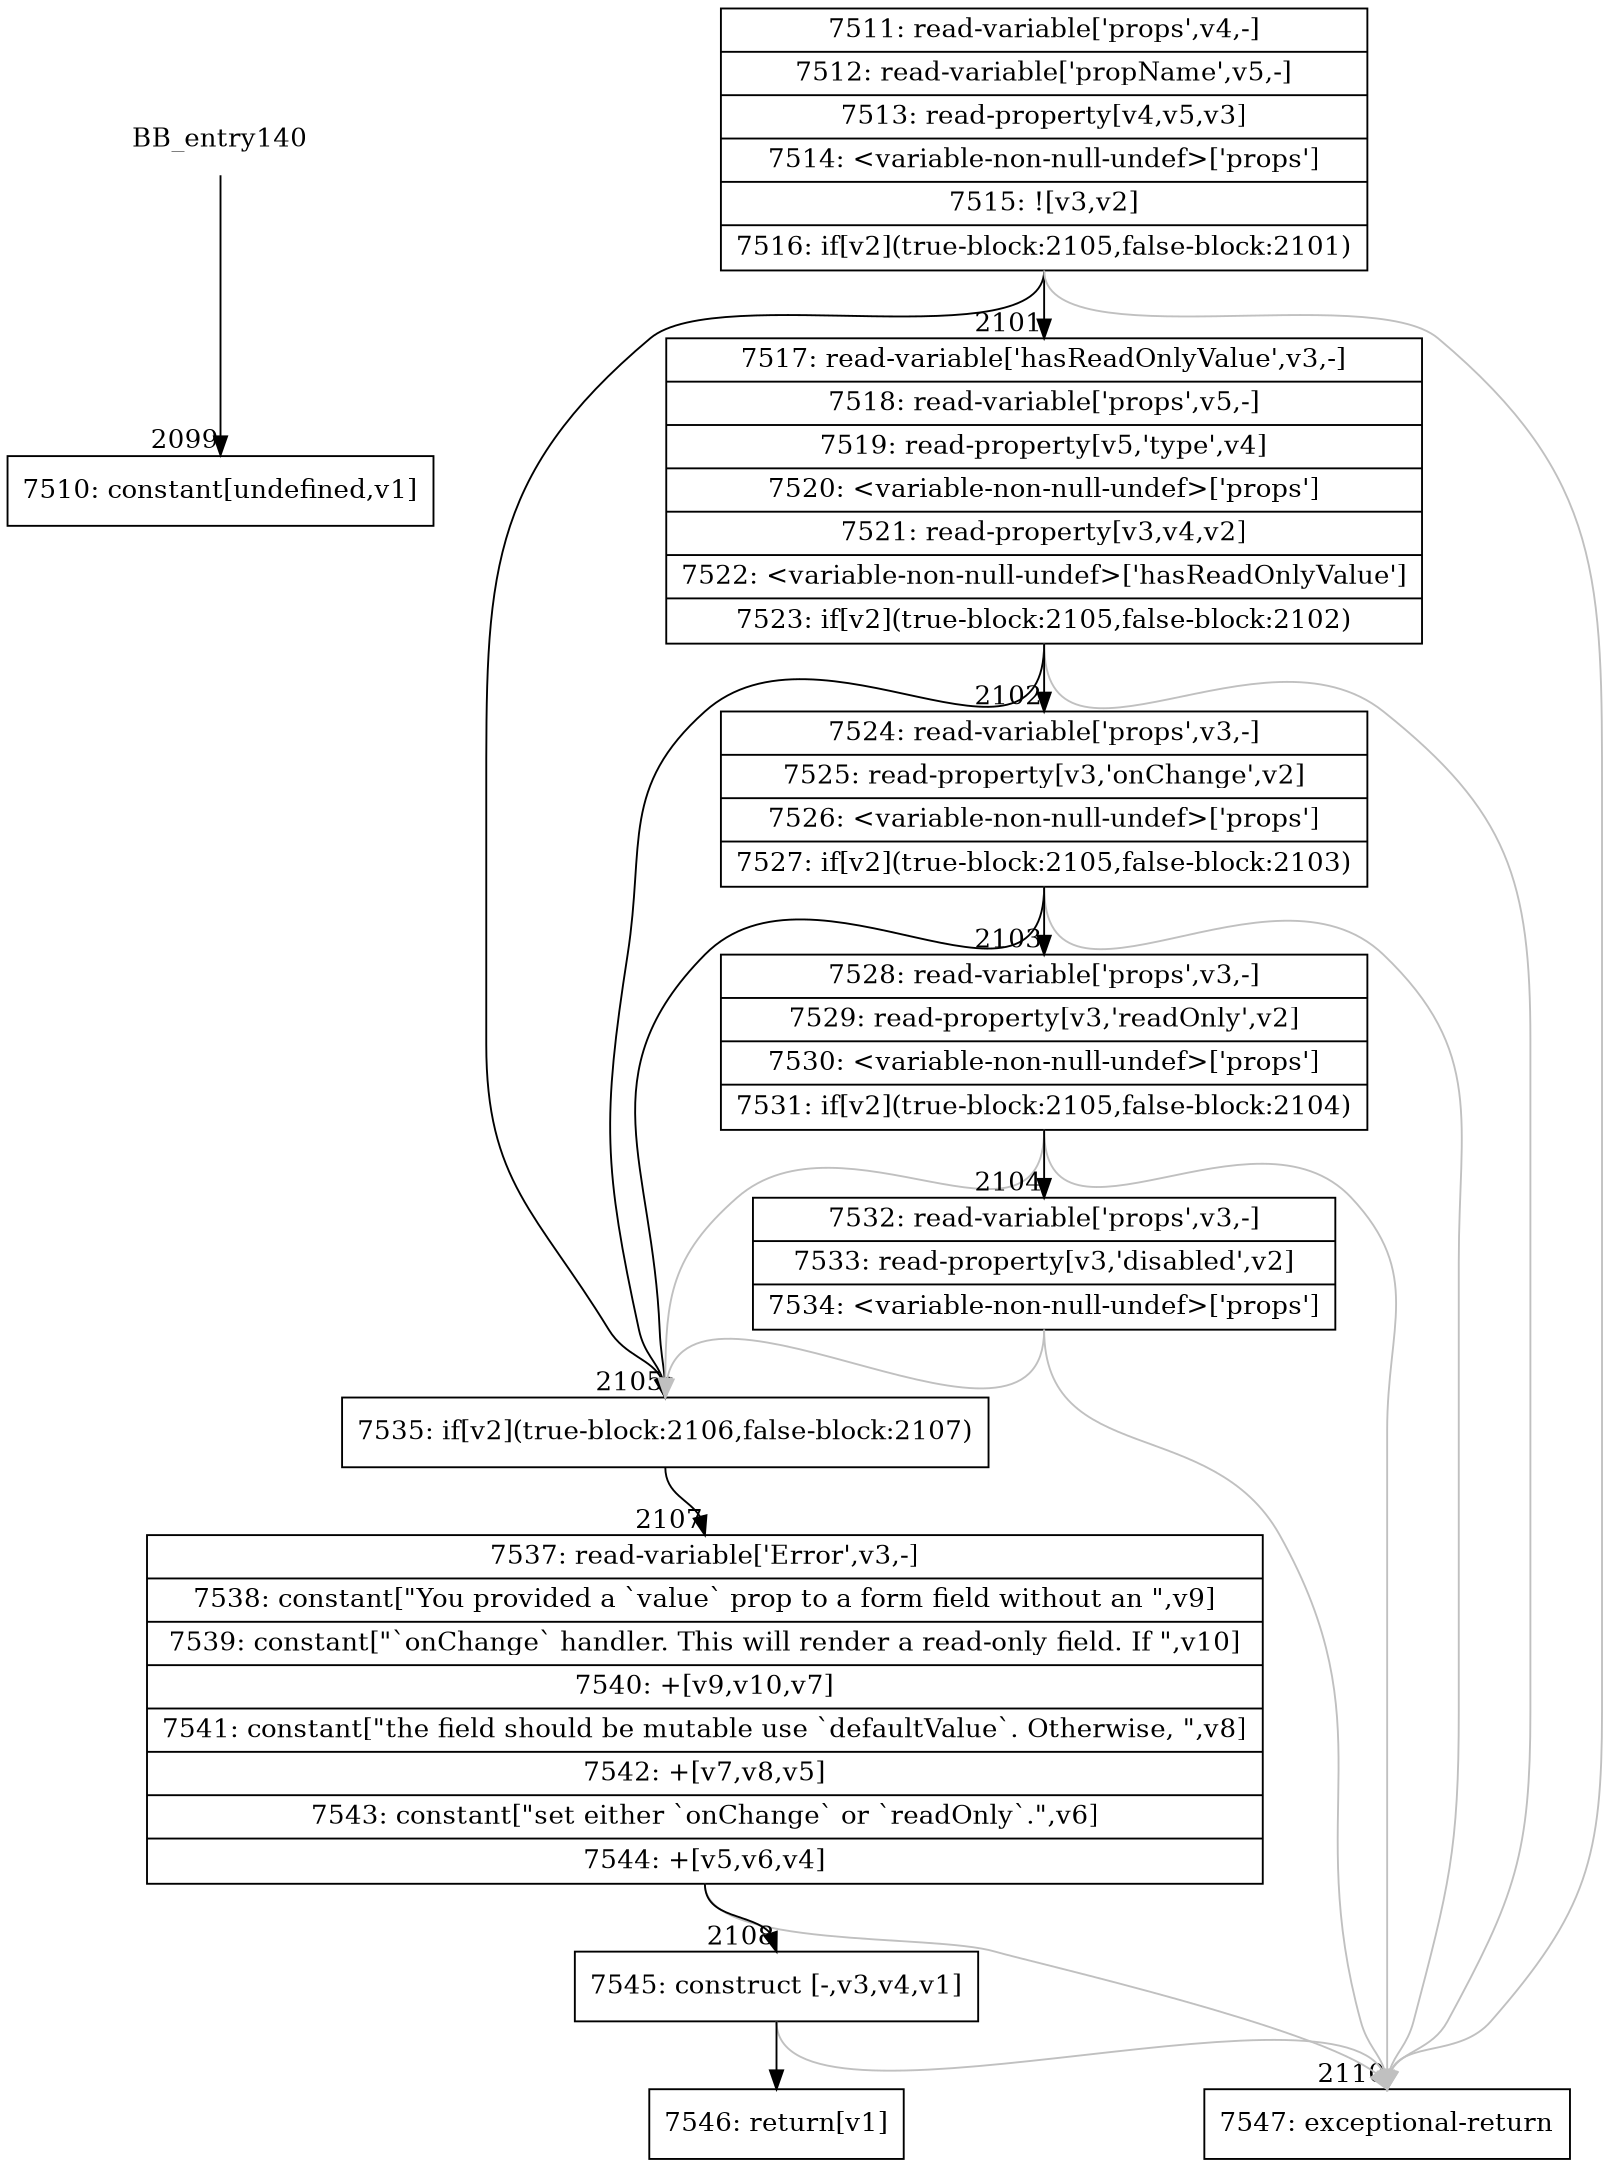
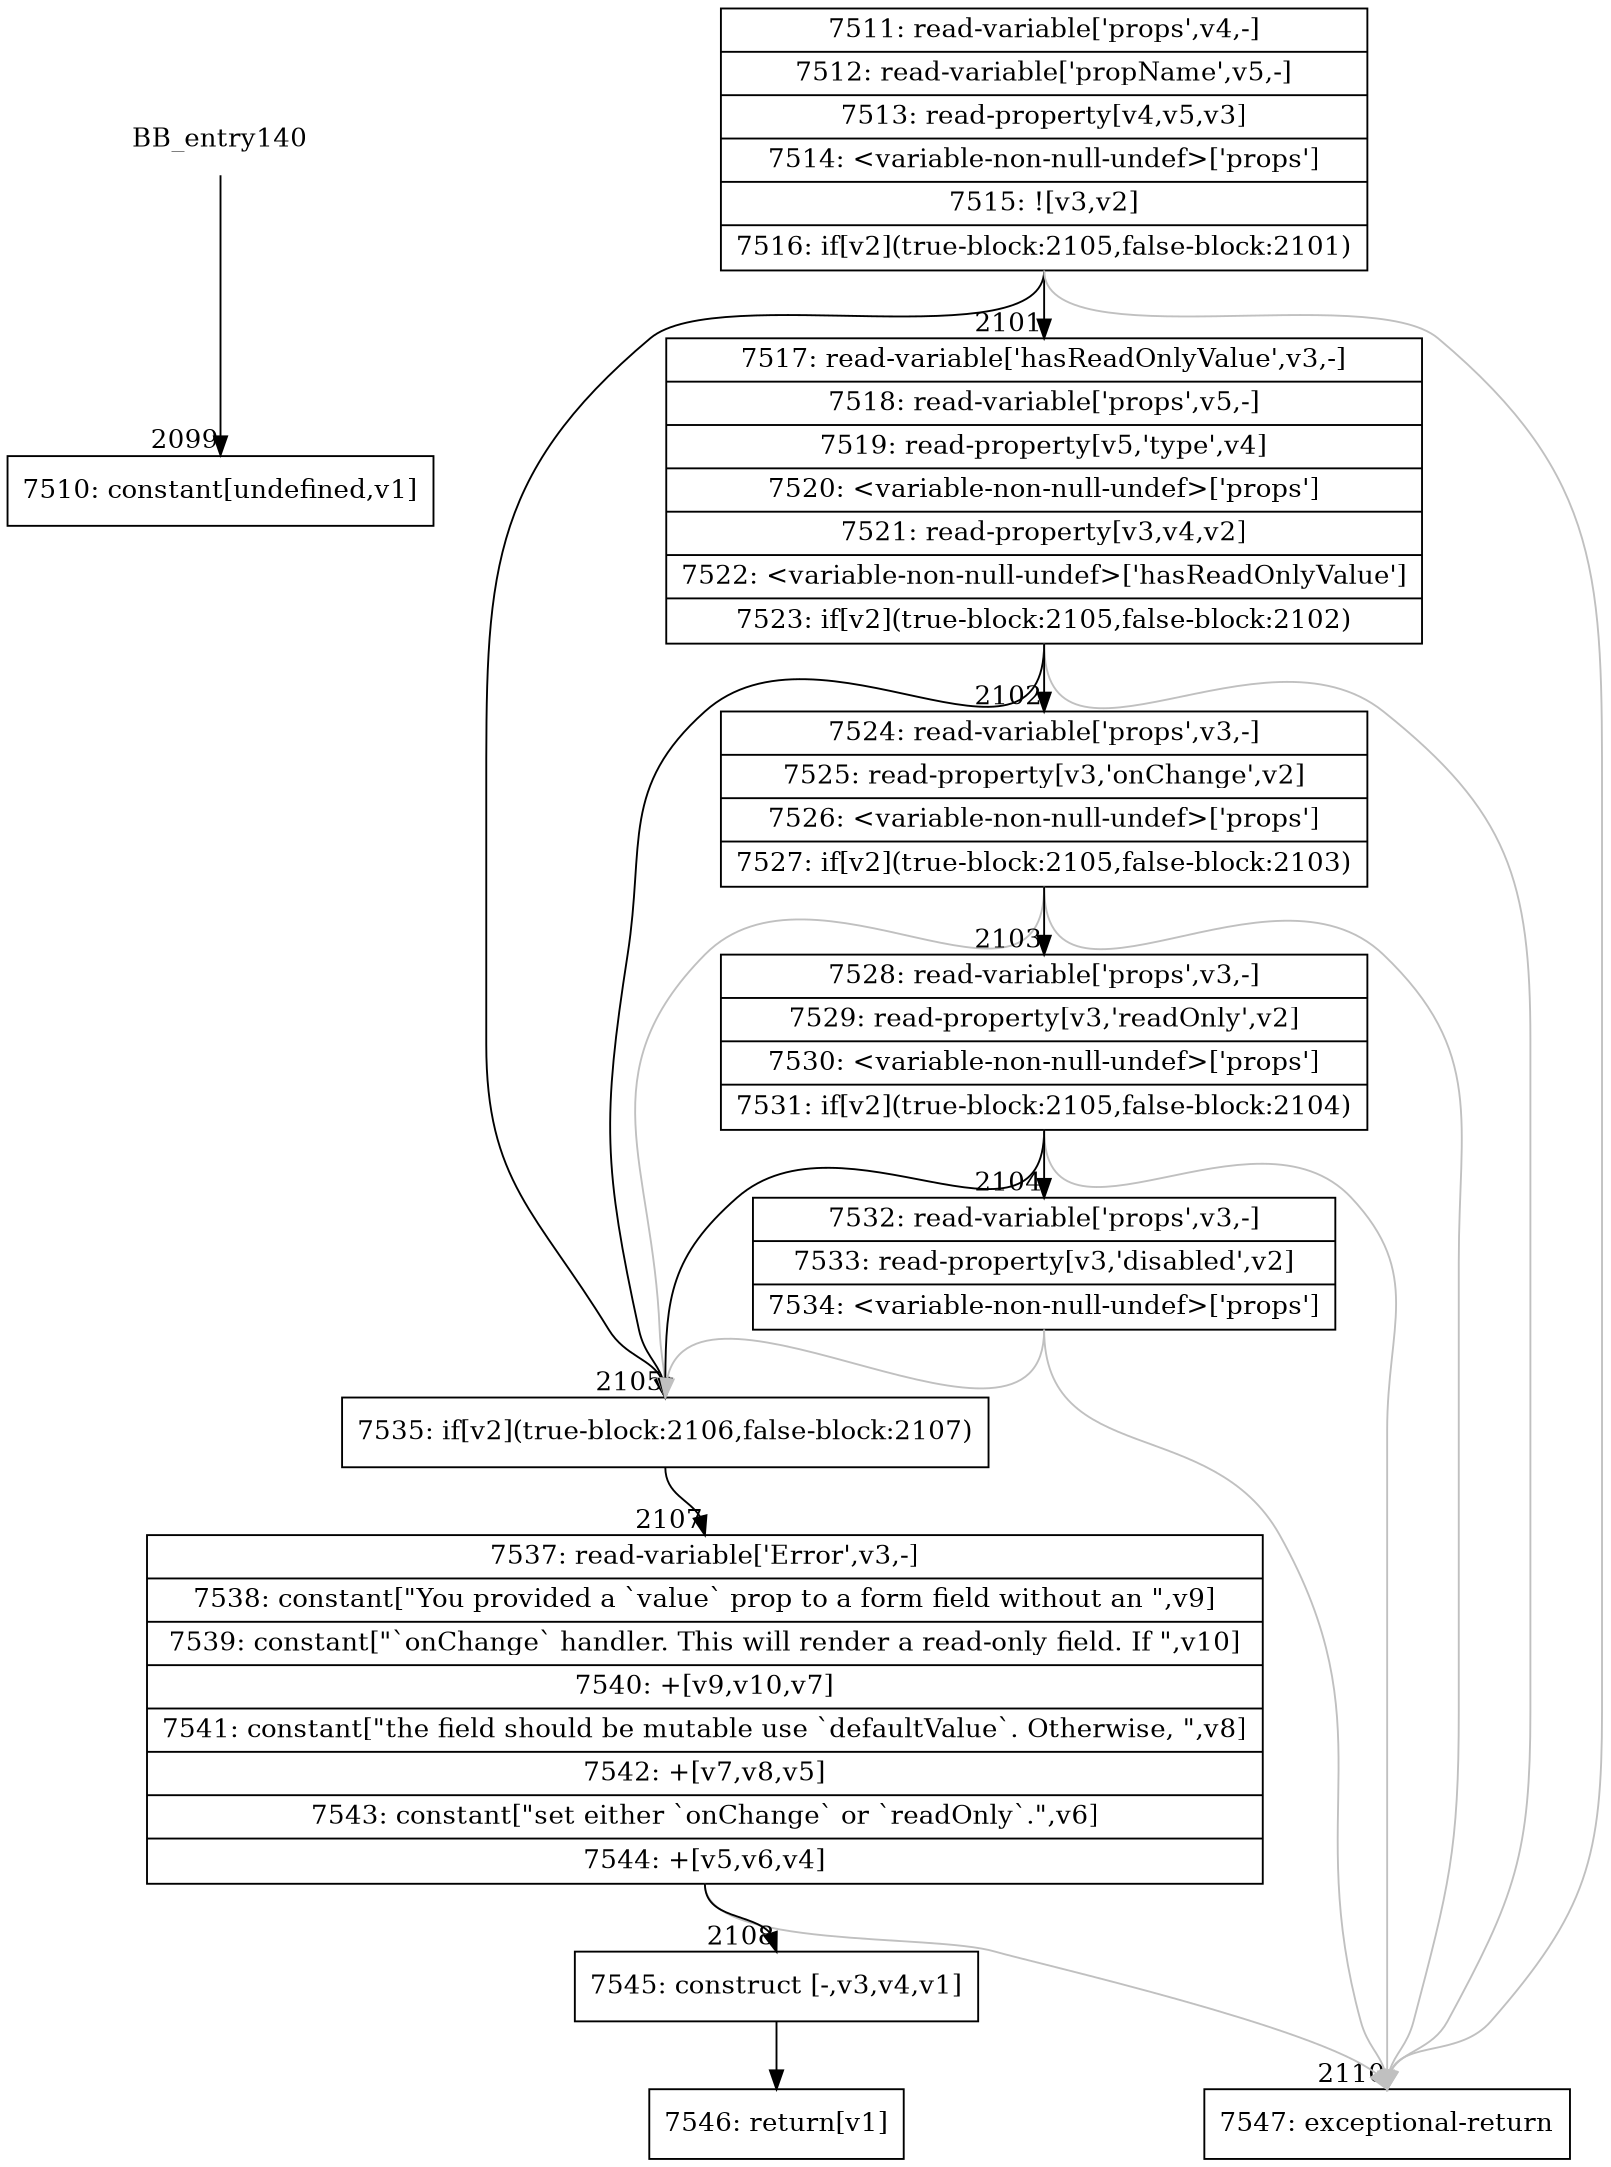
edge "7524: read-variable['props',v3,-]" -> "7535: if[v2](true-block:2106,false-block:2107)": color black -> gray
edge "7528: read-variable['props',v3,-]" -> "7535: if[v2](true-block:2106,false-block:2107)": color gray -> black
edge "7545: construct [-,v3,v4,v1]" -> "7547: exceptional-return": removed
